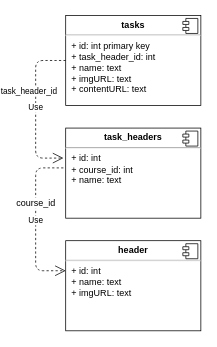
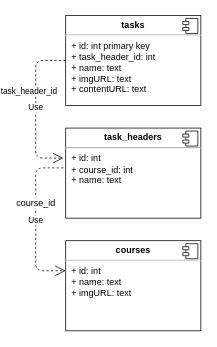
node "header + id: int + name: text + imgURL: text": label "header + id: int + name: text + imgURL: text" -> "courses + id: int + name: text + imgURL: text"
